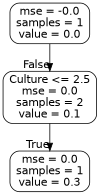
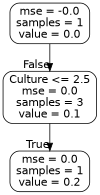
node "Culture <= 2.5 mse = 0.0 samples = 2 value = 0.1": label "Culture <= 2.5 mse = 0.0 samples = 2 value = 0.1" -> "Culture <= 2.5 mse = 0.0 samples = 3 value = 0.1"
node "mse = 0.0 samples = 1 value = 0.3": label "mse = 0.0 samples = 1 value = 0.3" -> "mse = 0.0 samples = 1 value = 0.2"
